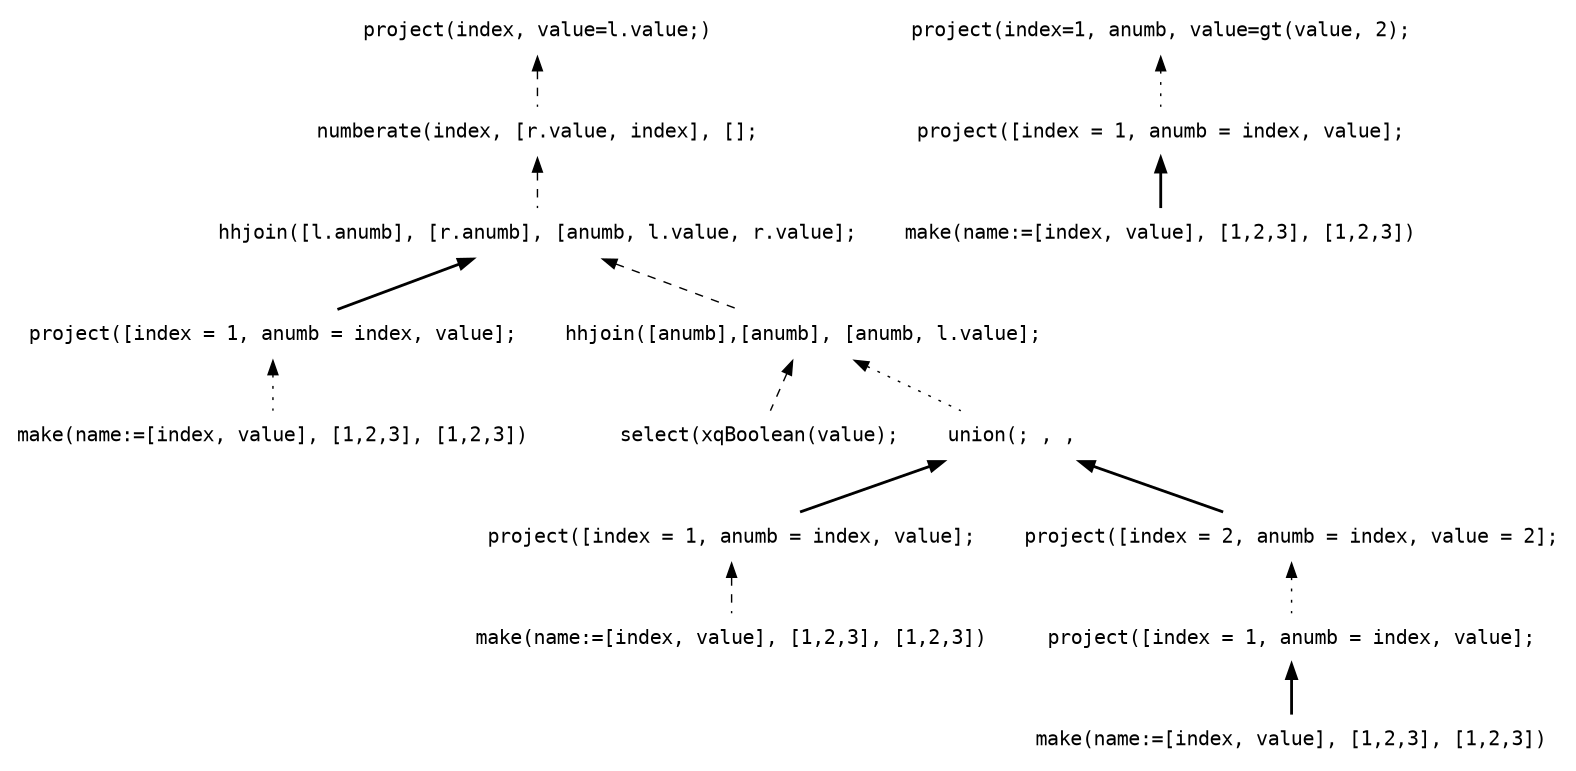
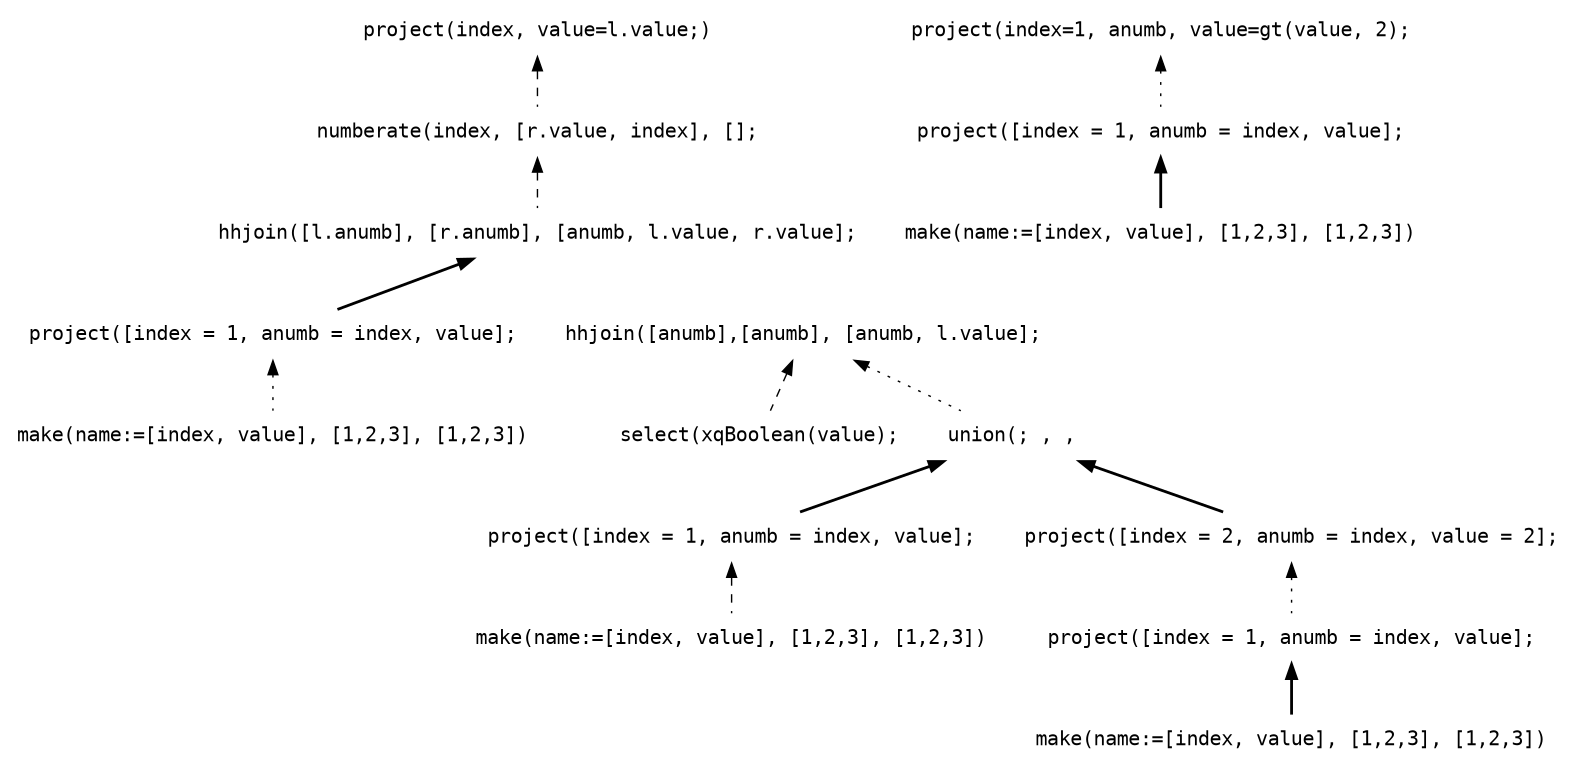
edge "hhjoin([l.anumb], [r.anumb], [anumb, l.value, r.value];" -- "hhjoin([anumb],[anumb], [anumb, l.value];": removed
